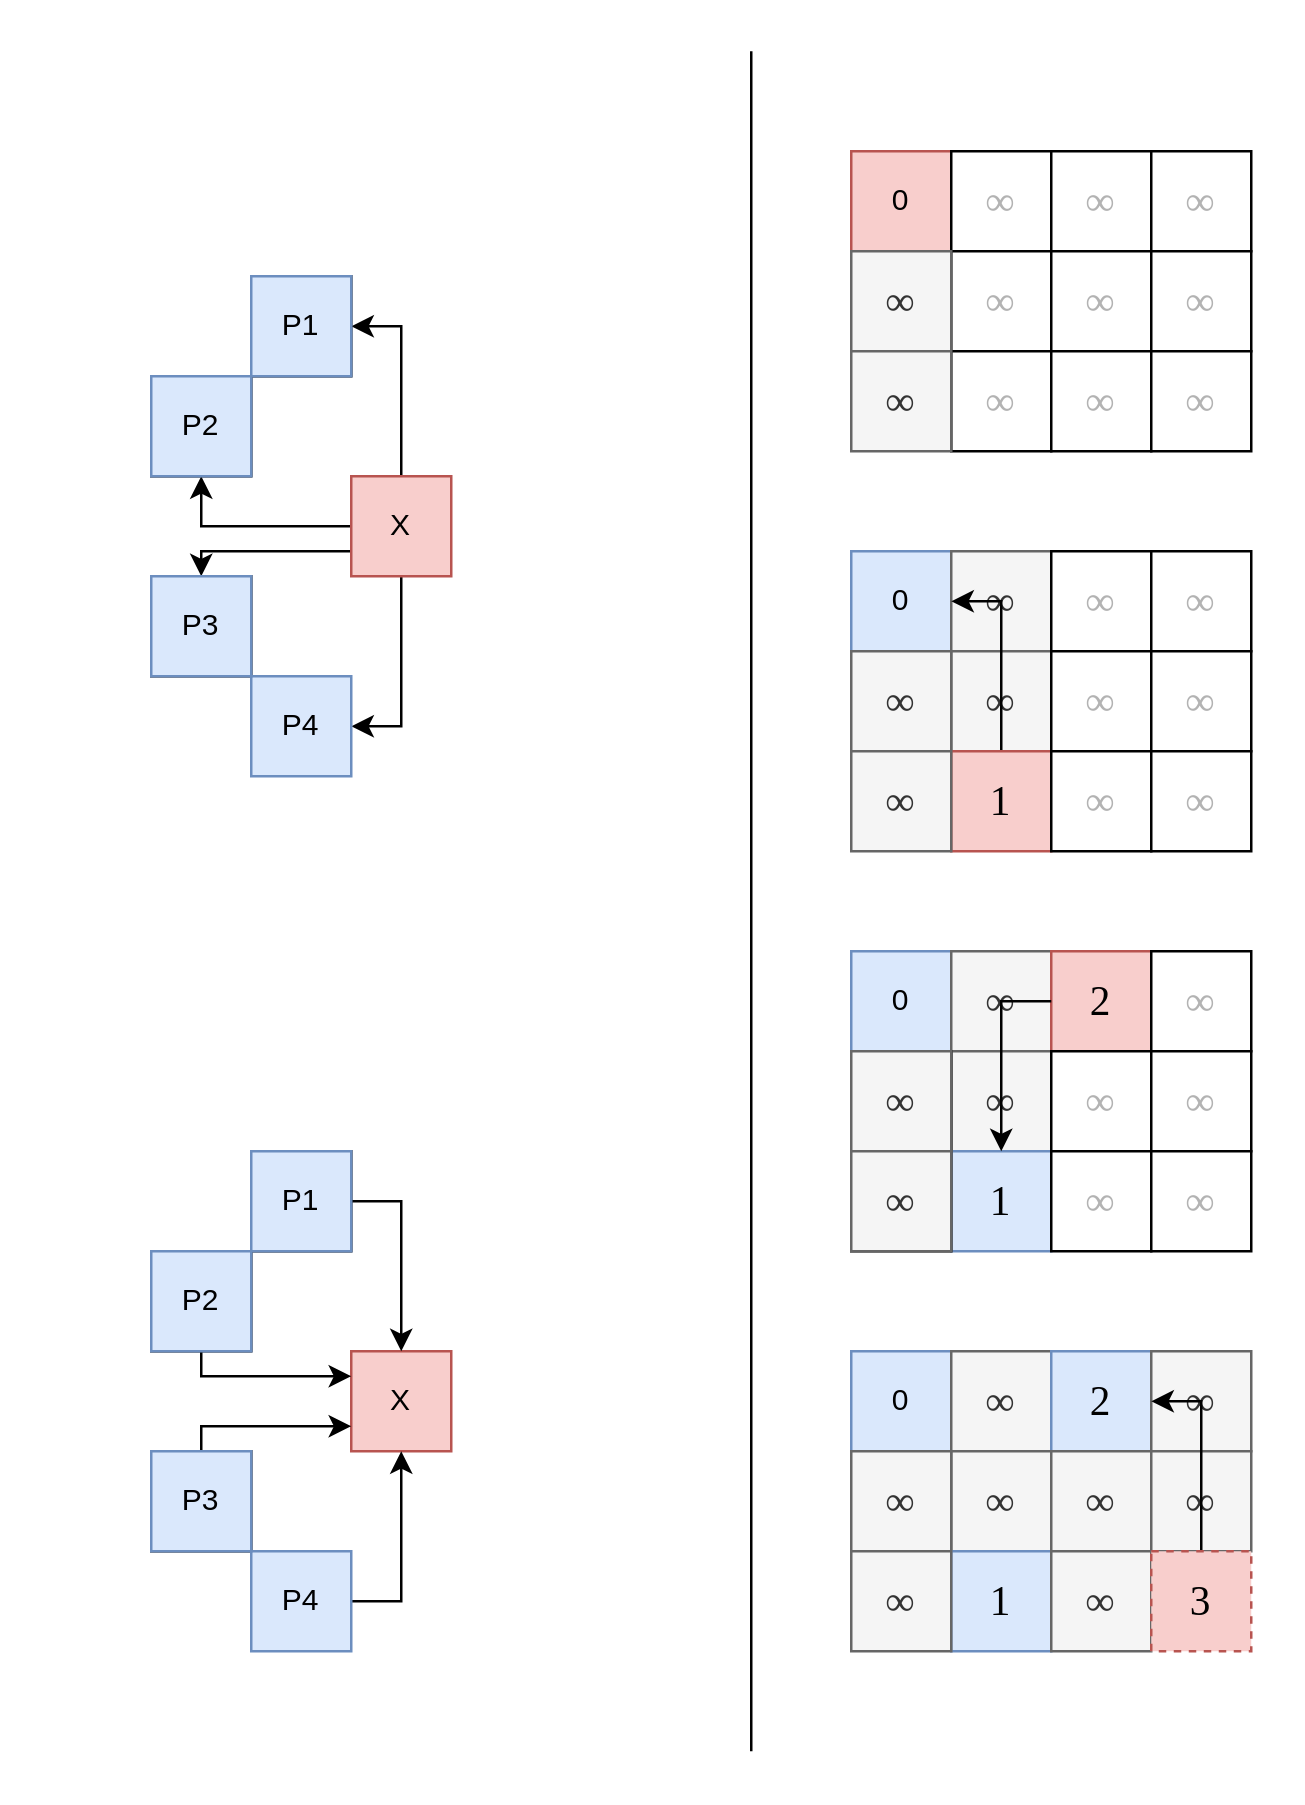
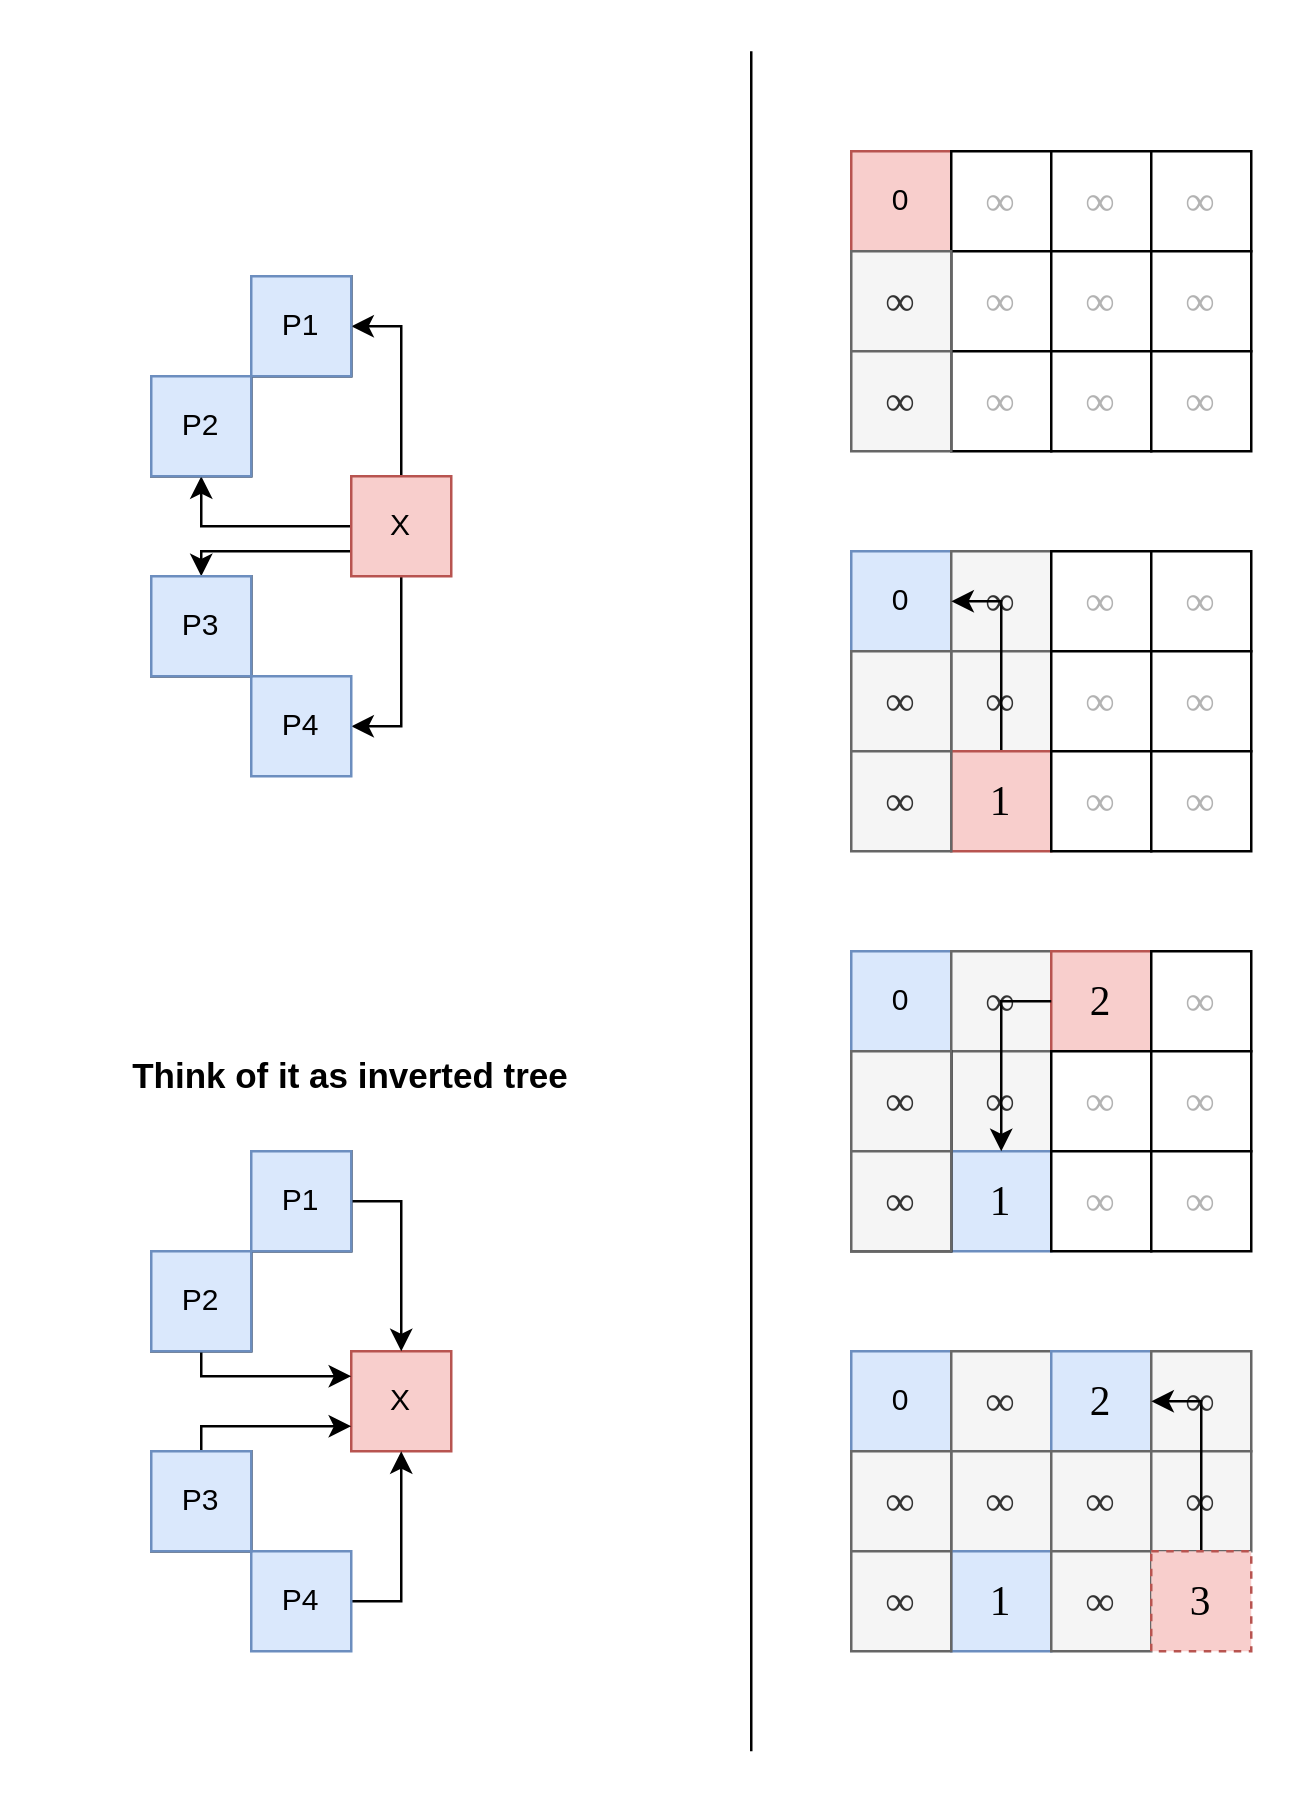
node "Think of it as inverted tree": added
